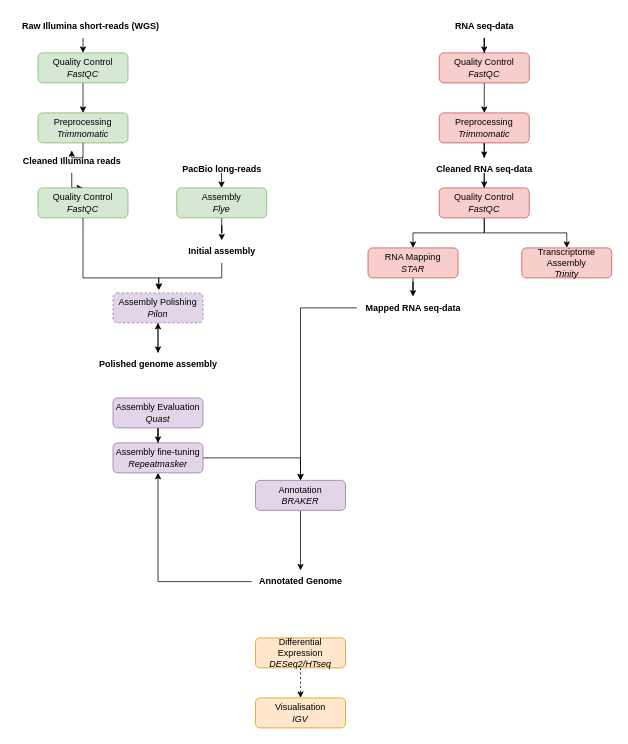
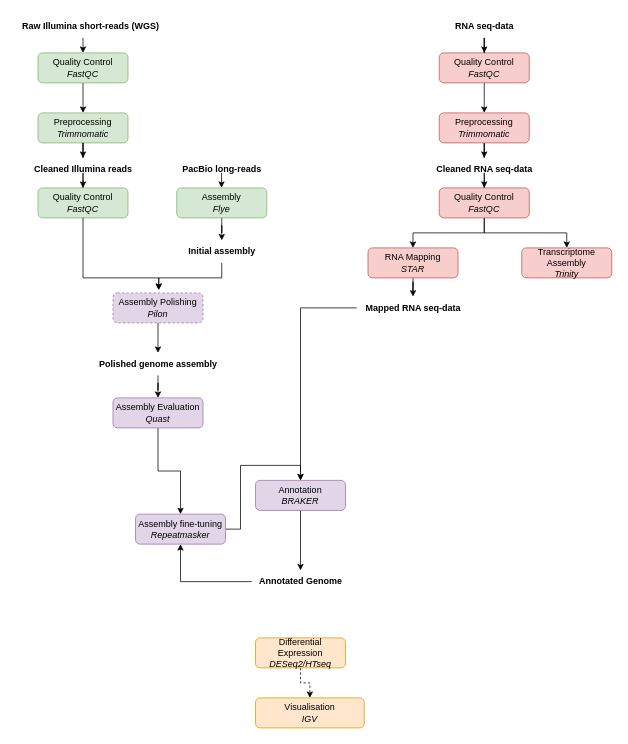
node "Cleaned Illumina reads": moved (72, 162) -> (83, 169)
edge "Polished genome assembly" -> "Assembly Polishing Pilon": now "Polished genome assembly" -> "Assembly Evaluation Quast"
node "Assembly fine-tuning Repeatmasker": moved (158, 458) -> (180, 529)
node "Visualisation IGV": size 90x30 -> 109x30
